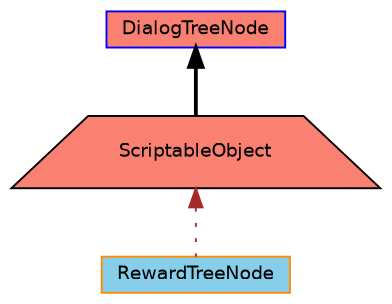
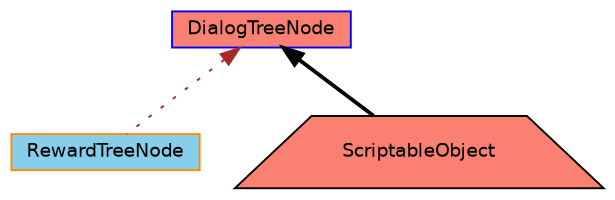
edge "RewardTreeNode" -> "ScriptableObject": now "RewardTreeNode" -> "DialogTreeNode"
